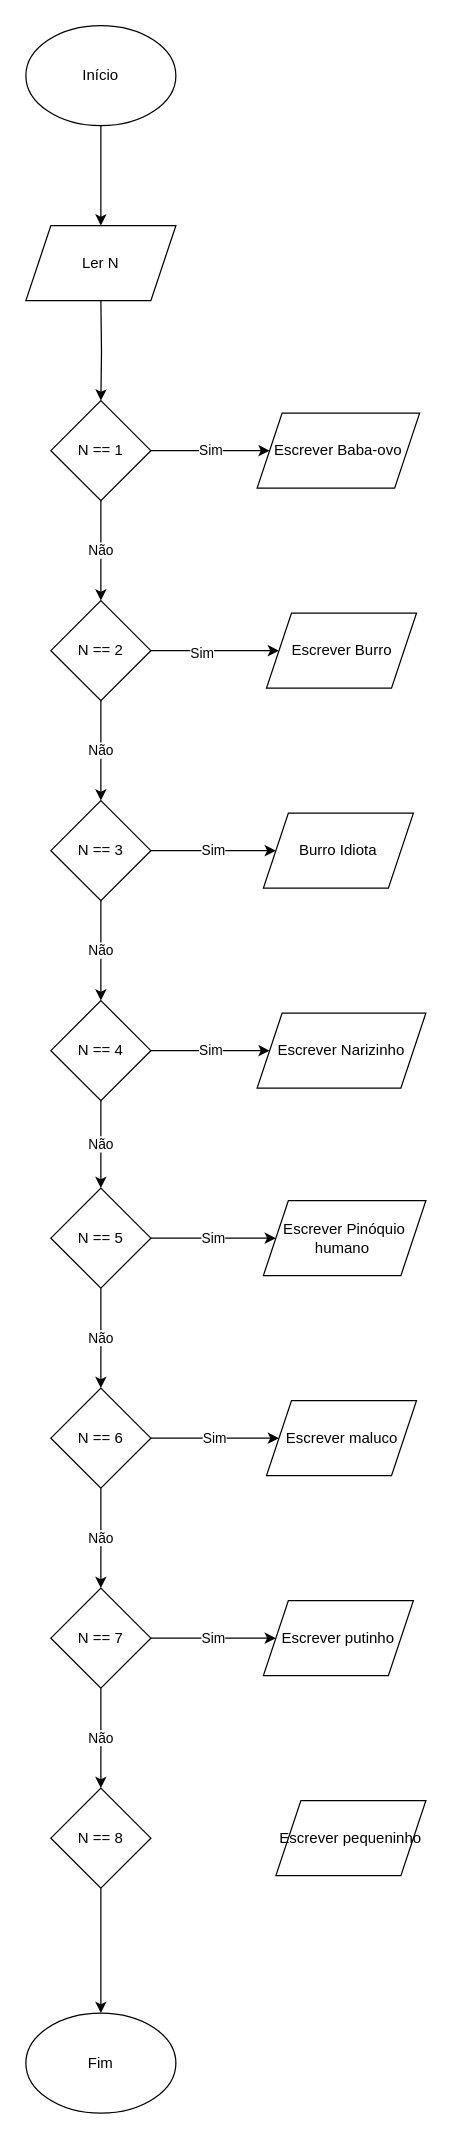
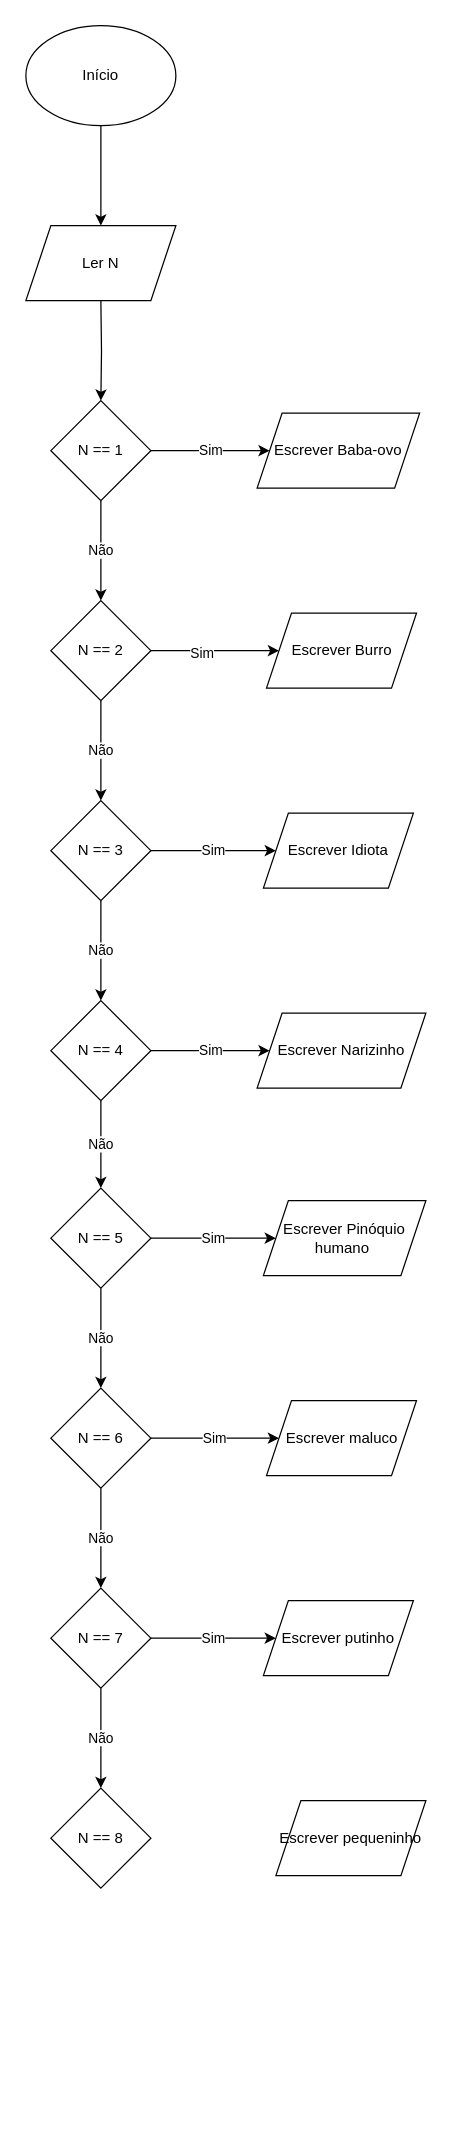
node "Burro Idiota": label "Burro Idiota" -> "Escrever Idiota"
edge "N == 8" -> "Fim": removed
node "Fim": removed
